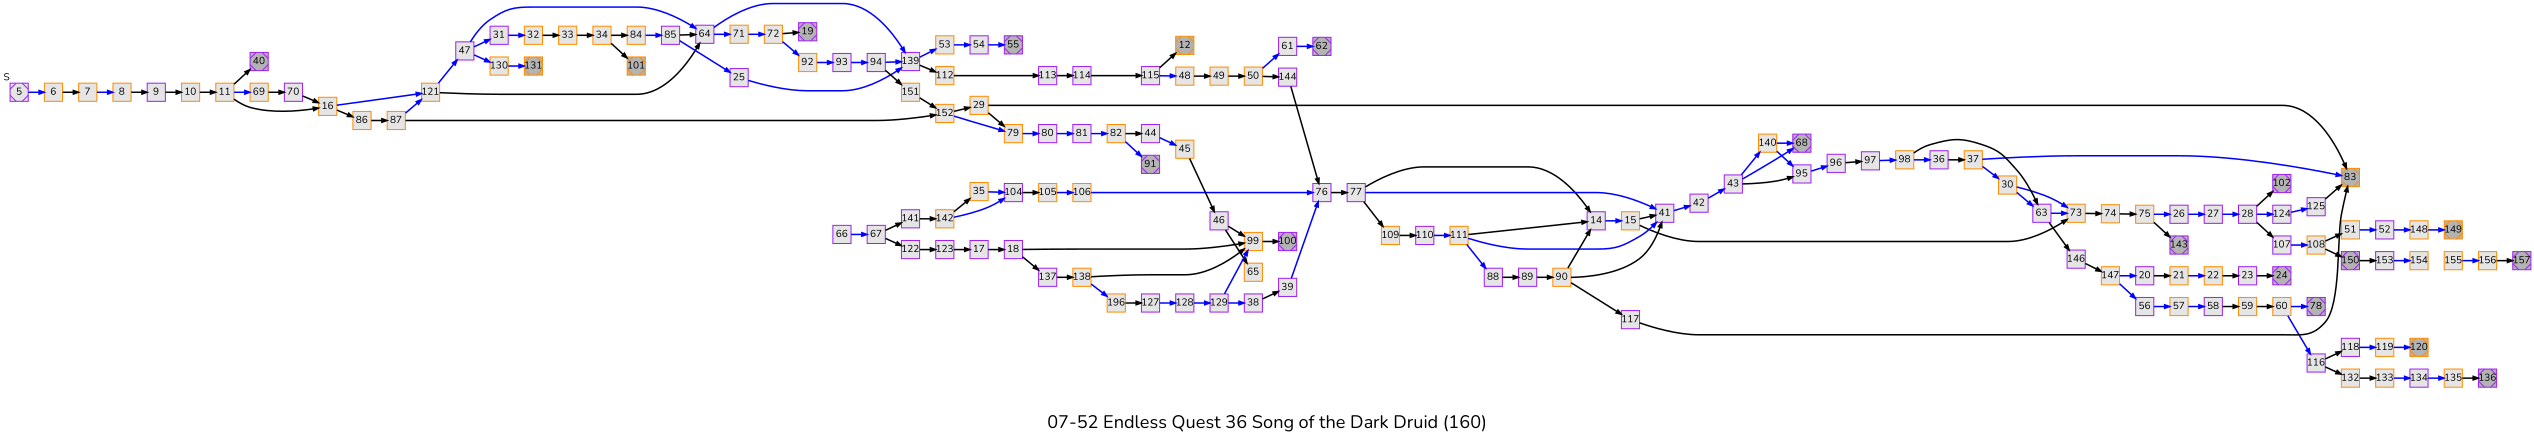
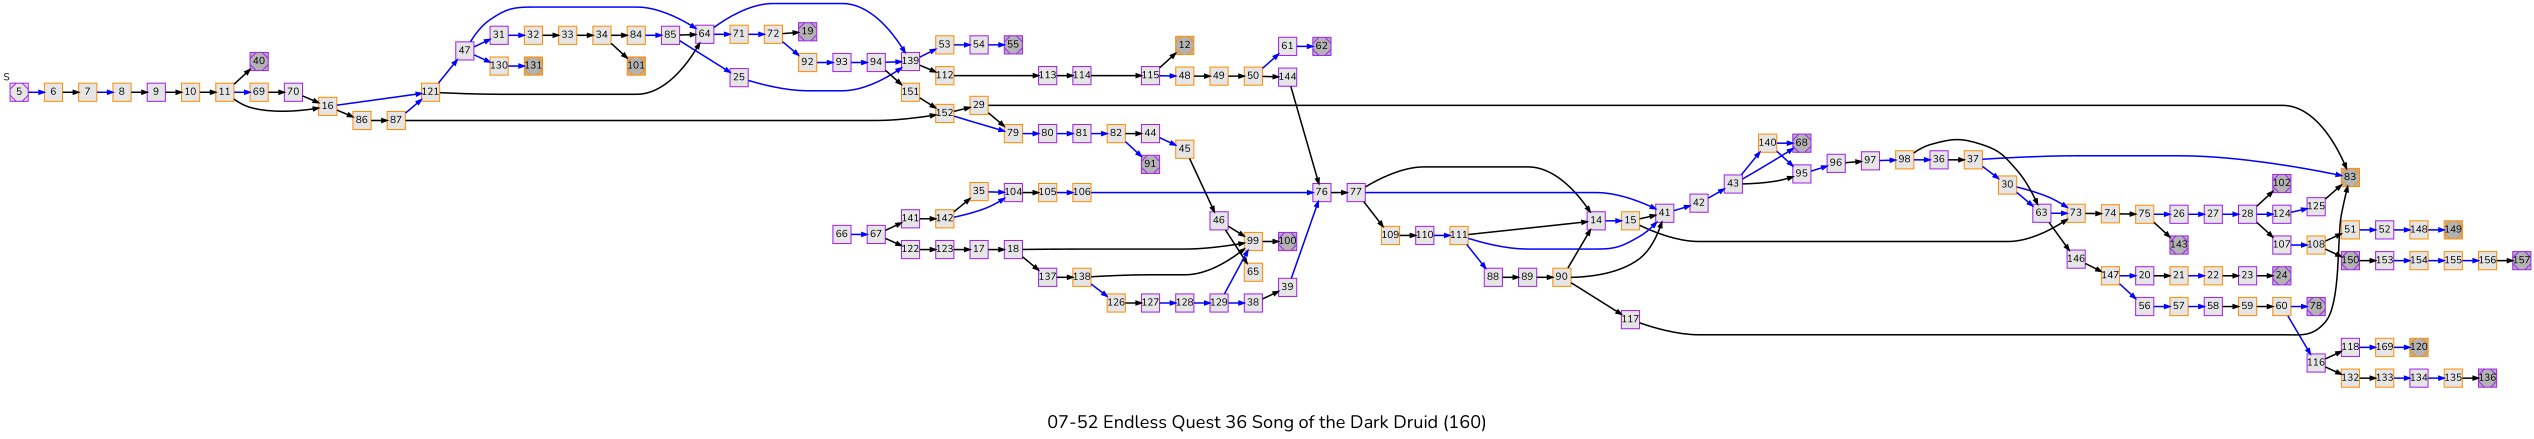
edge "154" -> "155": added
node "196": label "196" -> "126"
node "119": label "119" -> "169"
